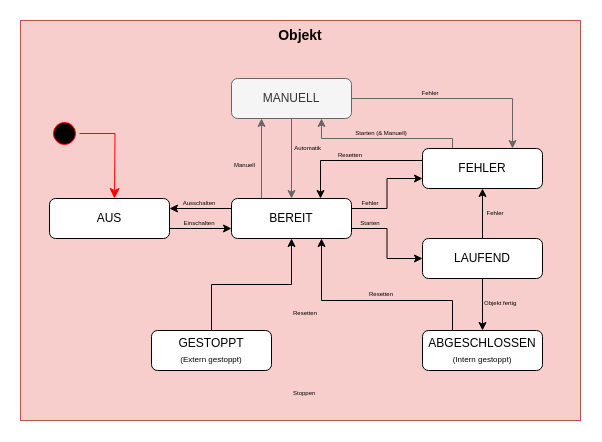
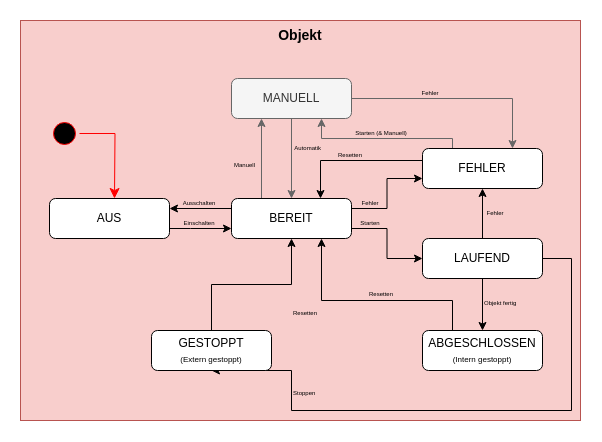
edge "LAUFEND" -> "GESTOPPT (Extern gestoppt)": added
